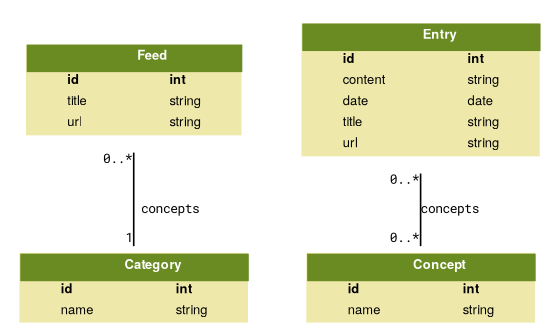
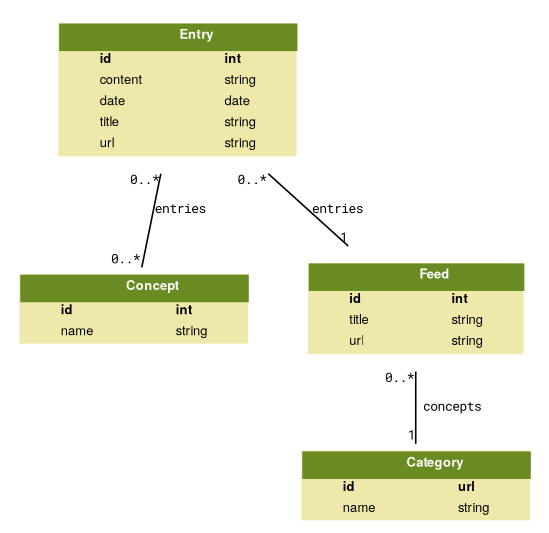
edge "Entry" -- "Feed": added, label "entries"
edge "Entry" -- "Concept": label "concepts" -> "entries"
node "Category": text "int" -> "url"
